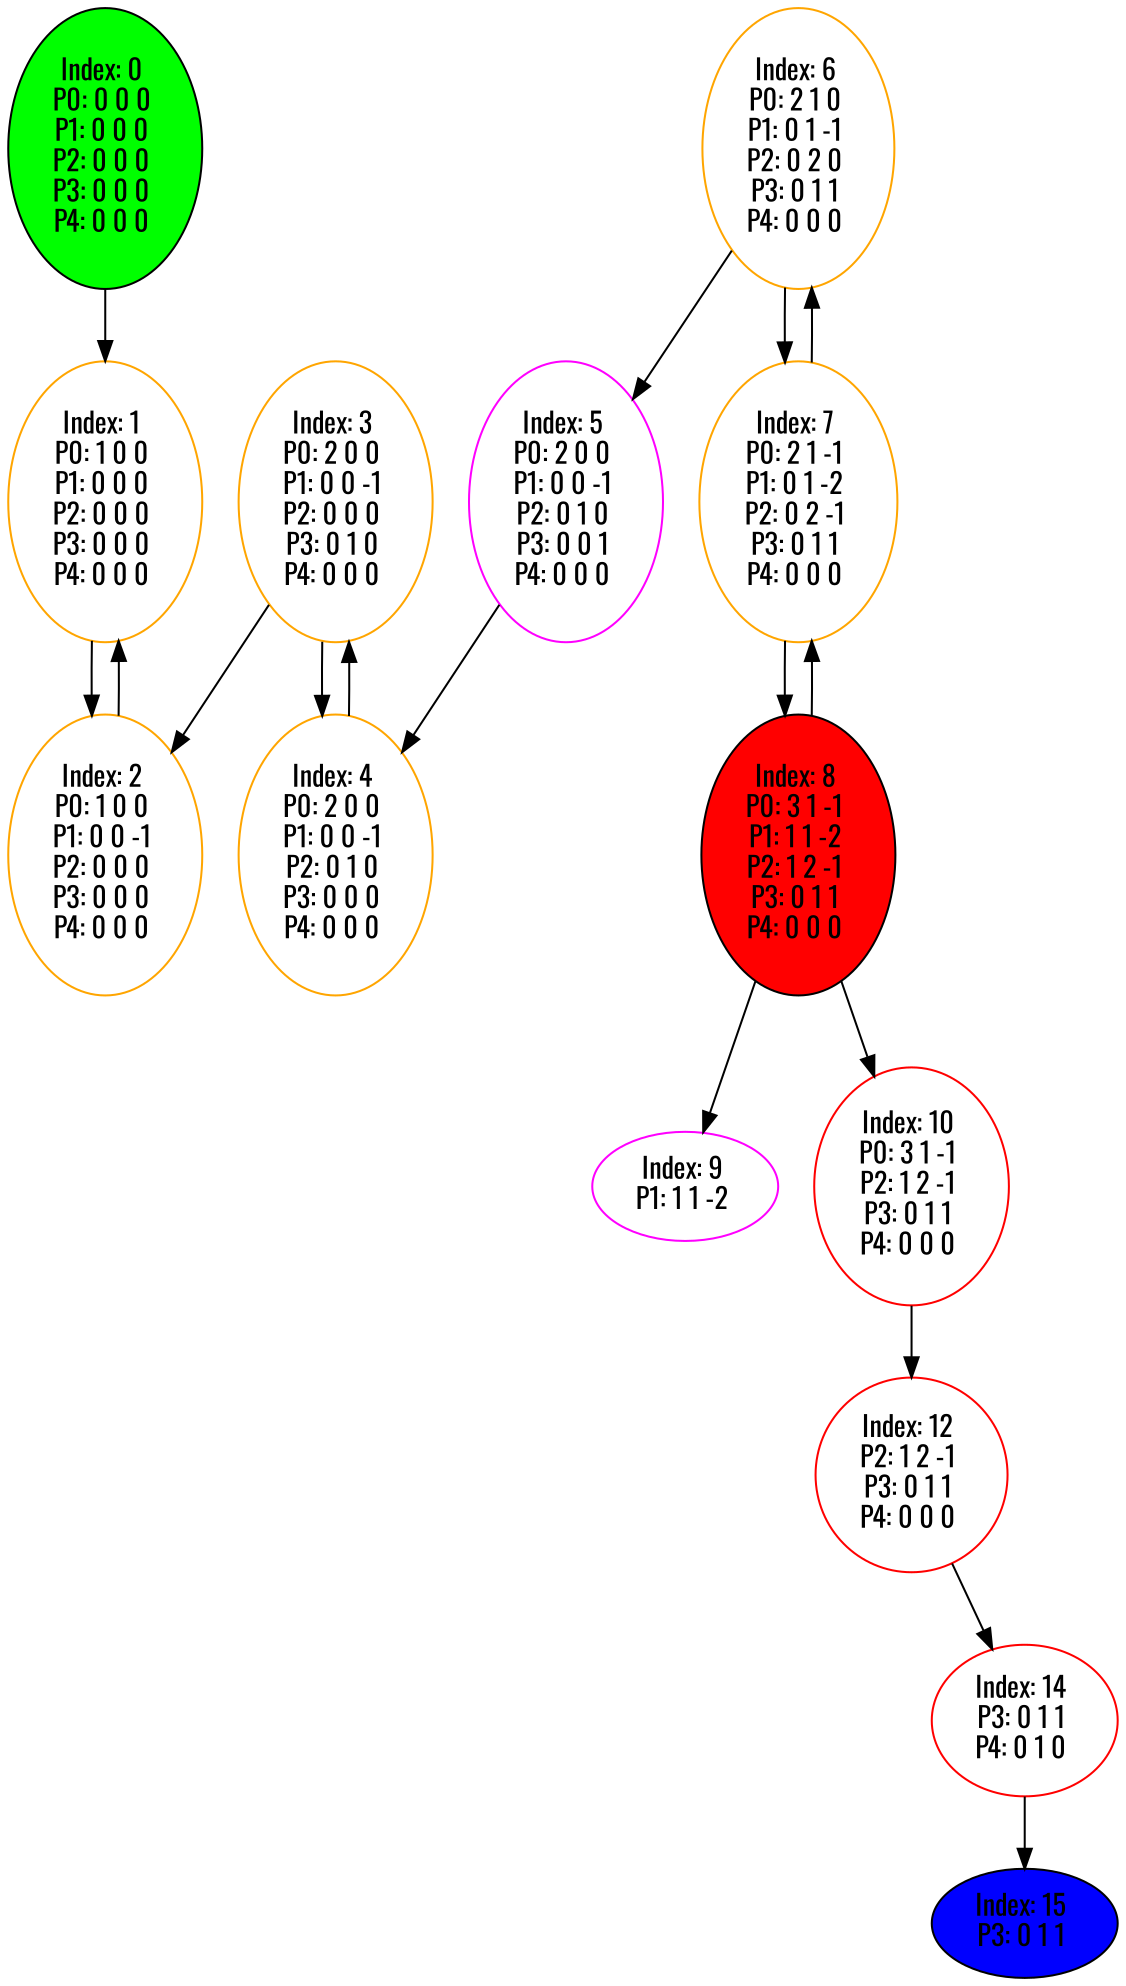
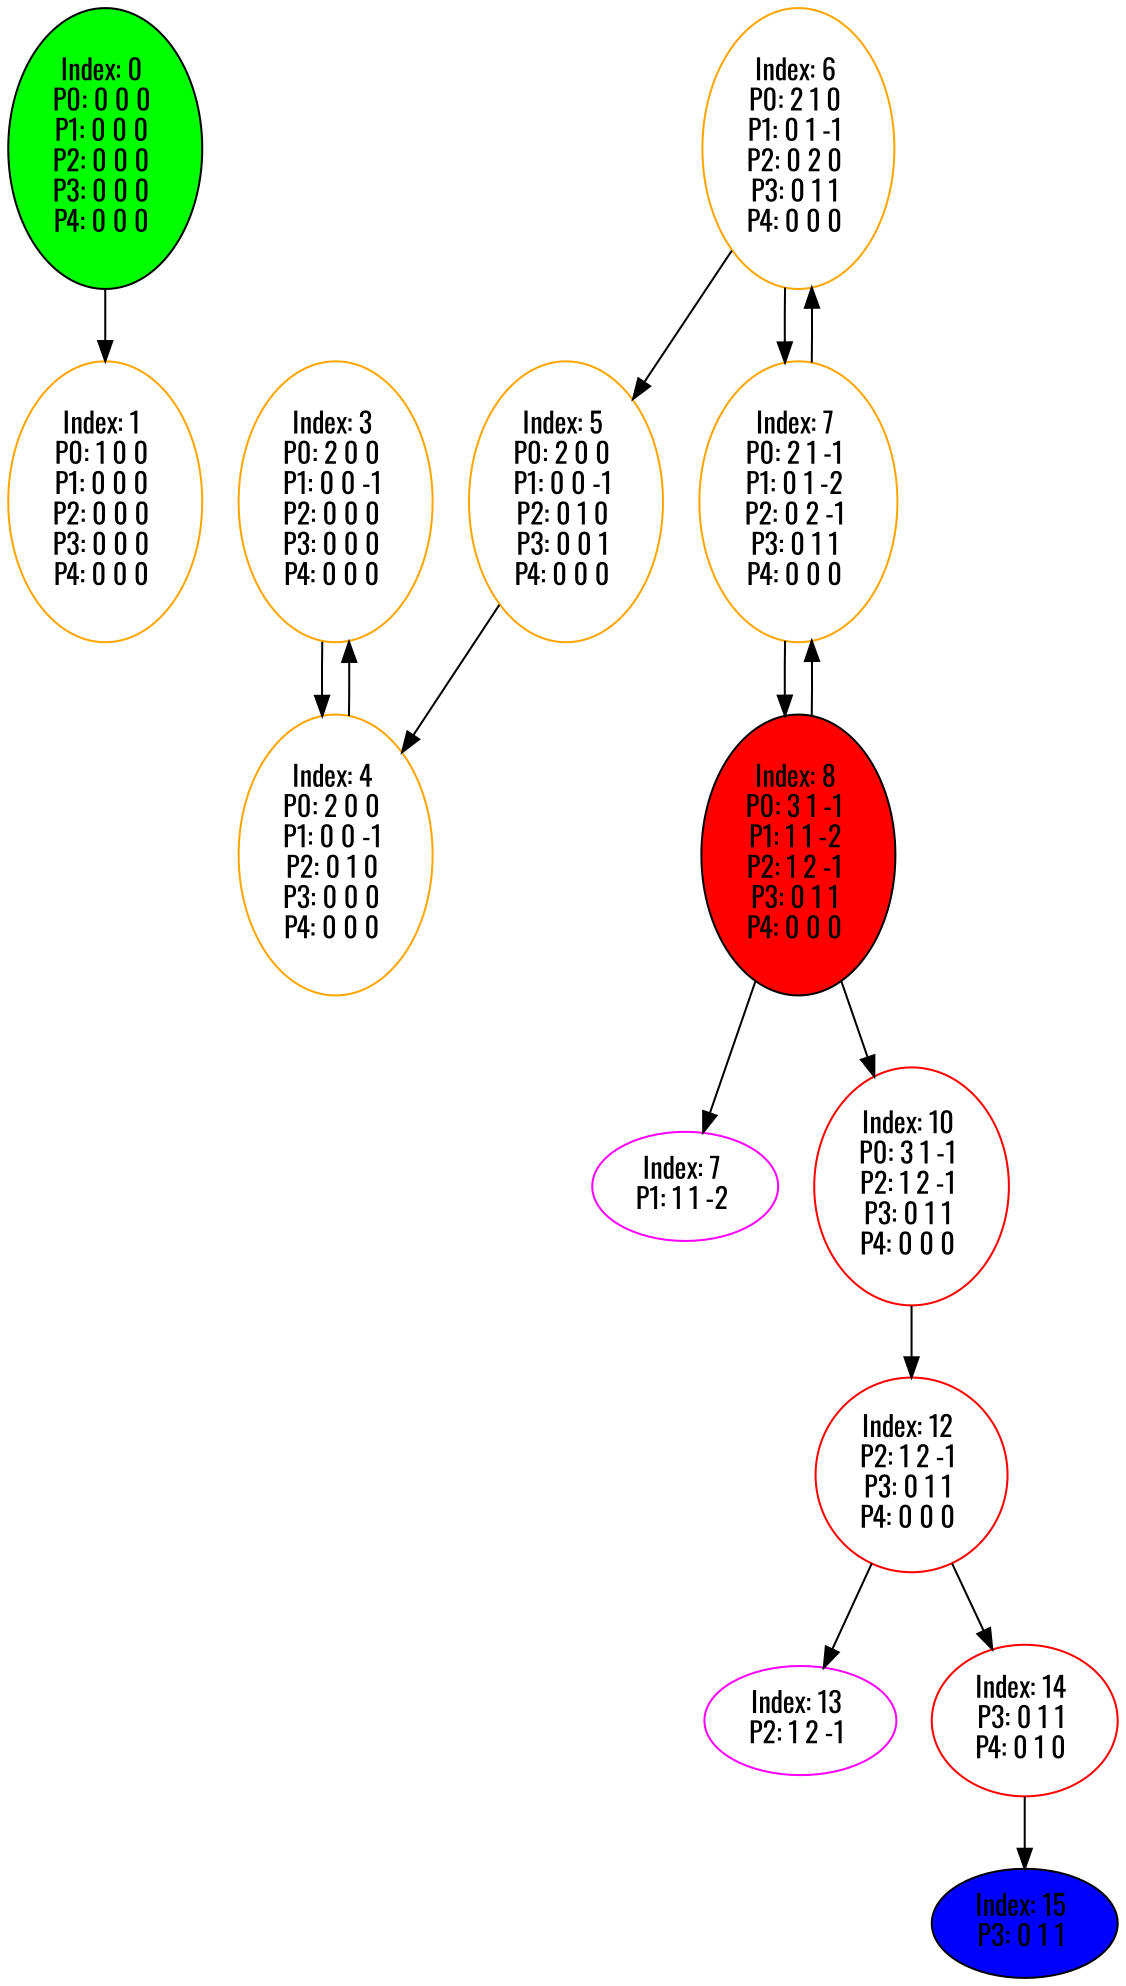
node "Index: 3 P0: 2 0 0 P1: 0 0 -1 P2: 0 0 0 P3: 0 1 0 P4: 0 0 0": label "Index: 3 P0: 2 0 0 P1: 0 0 -1 P2: 0 0 0 P3: 0 1 0 P4: 0 0 0" -> "Index: 3 P0: 2 0 0 P1: 0 0 -1 P2: 0 0 0 P3: 0 0 0 P4: 0 0 0"
node "Index: 5 P0: 2 0 0 P1: 0 0 -1 P2: 0 1 0 P3: 0 0 1 P4: 0 0 0": color fuchsia -> orange
node "Index: 2 P0: 1 0 0 P1: 0 0 -1 P2: 0 0 0 P3: 0 0 0 P4: 0 0 0": removed
node "Index: 9 P1: 1 1 -2": label "Index: 9 P1: 1 1 -2" -> "Index: 7 P1: 1 1 -2"
node "Index: 13 P2: 1 2 -1": added
